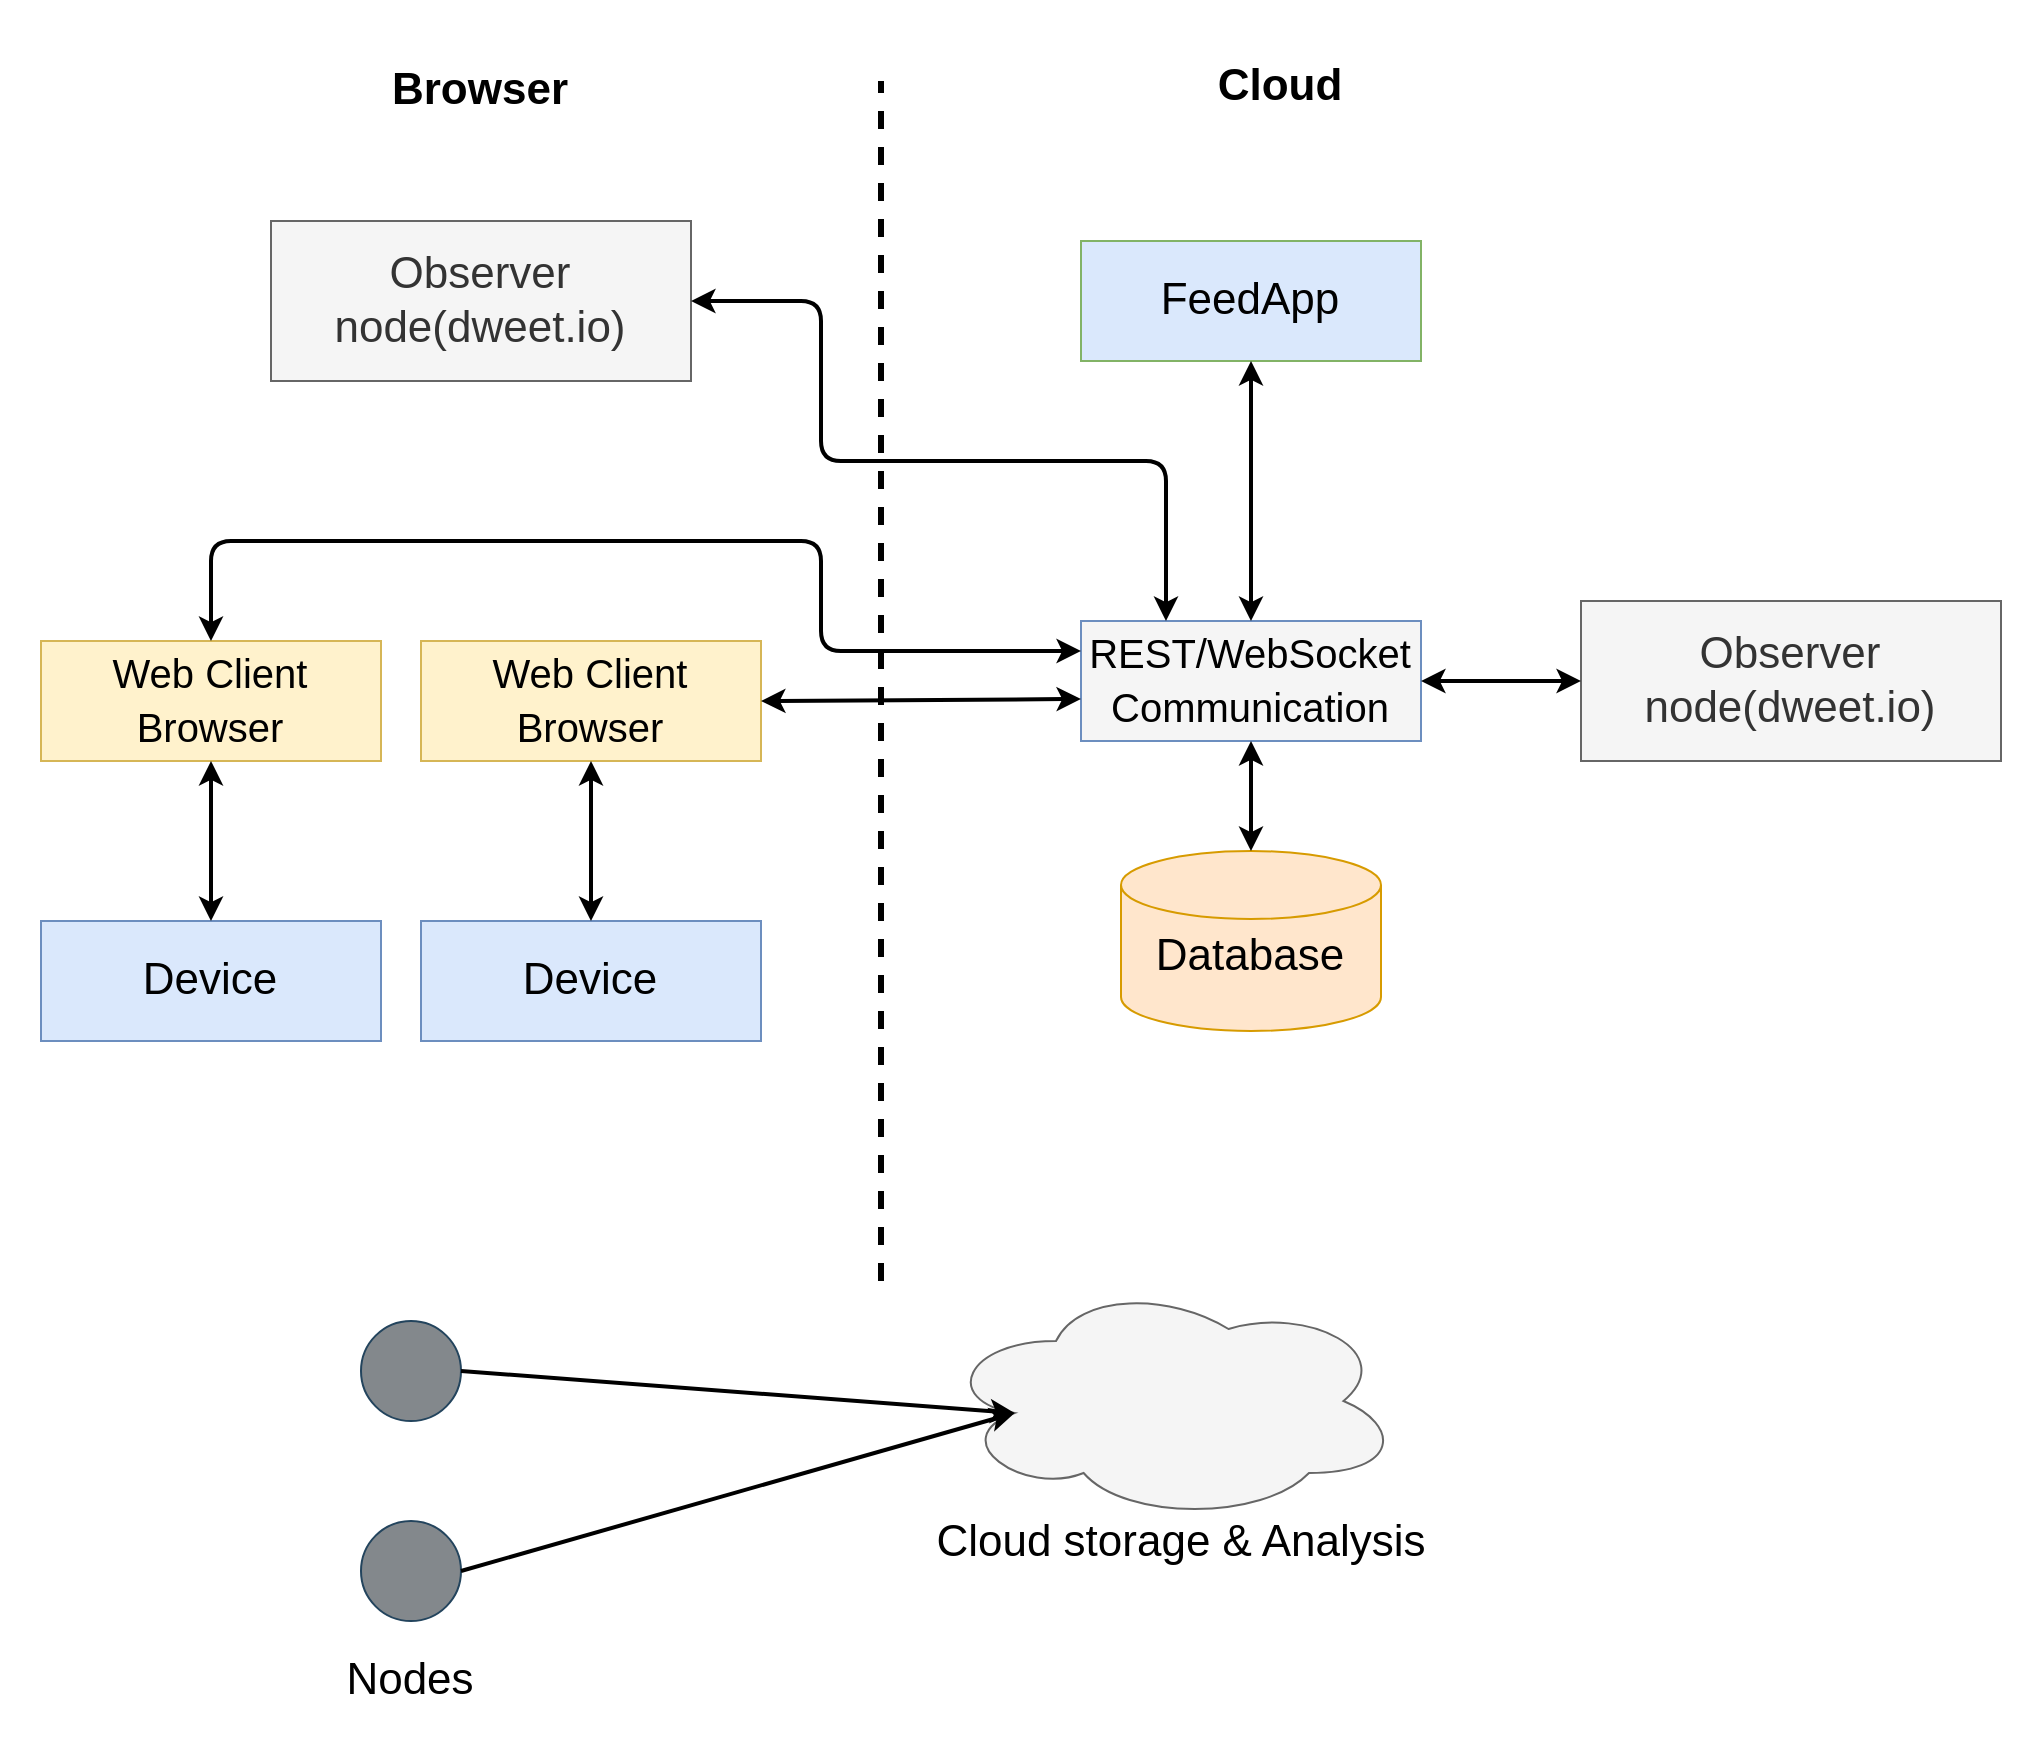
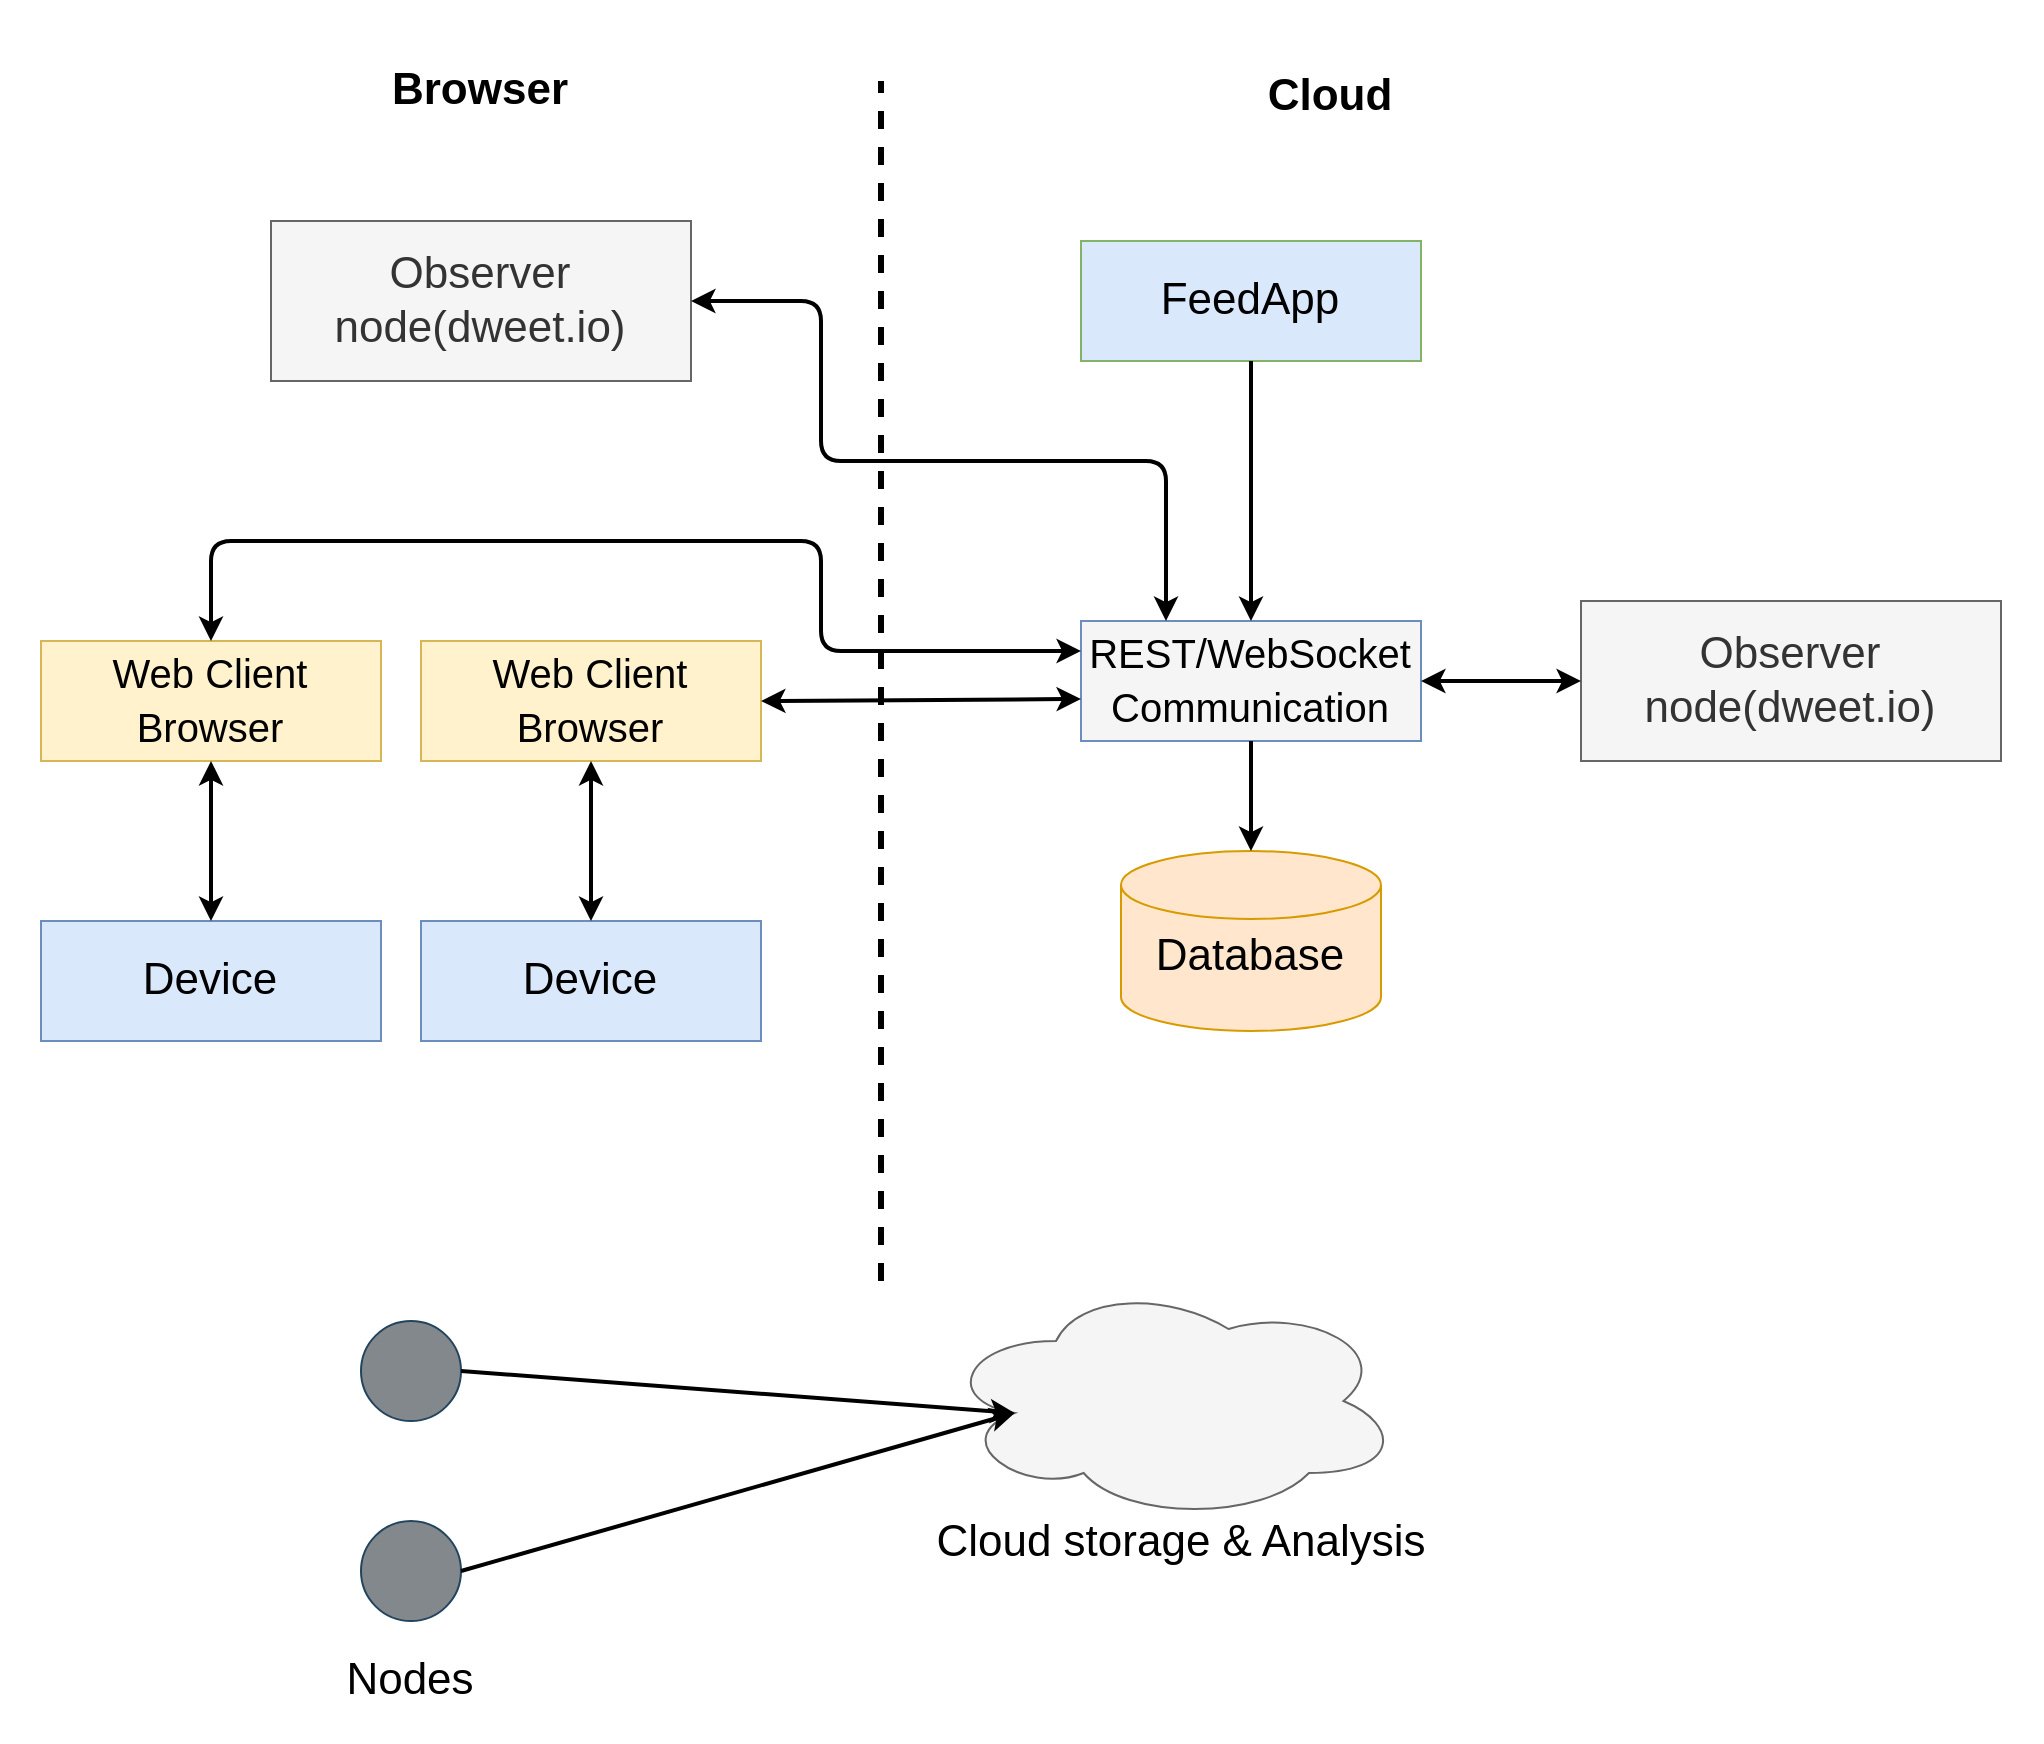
node "Cloud": moved (1281, 86) -> (1331, 96)
edge "FeedApp" -- "REST/WebSocket Communication": arrowhead classic -> none
edge "REST/WebSocket Communication" -- "Database": arrowhead classic -> none
